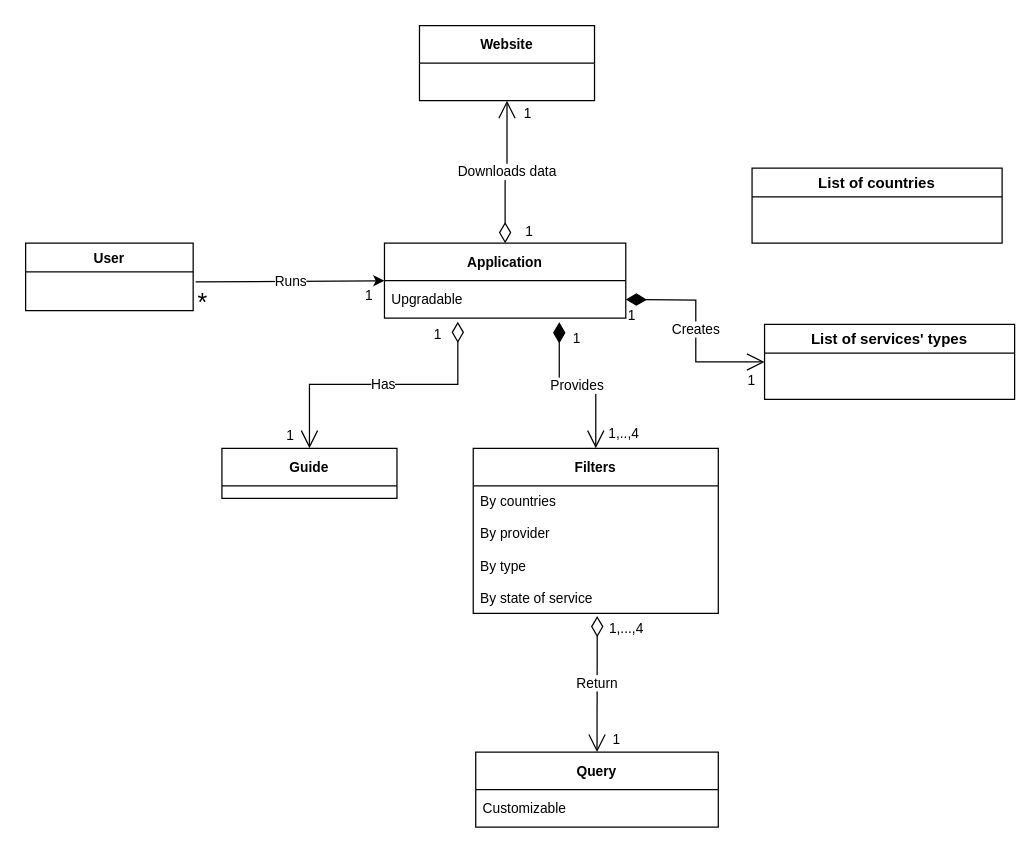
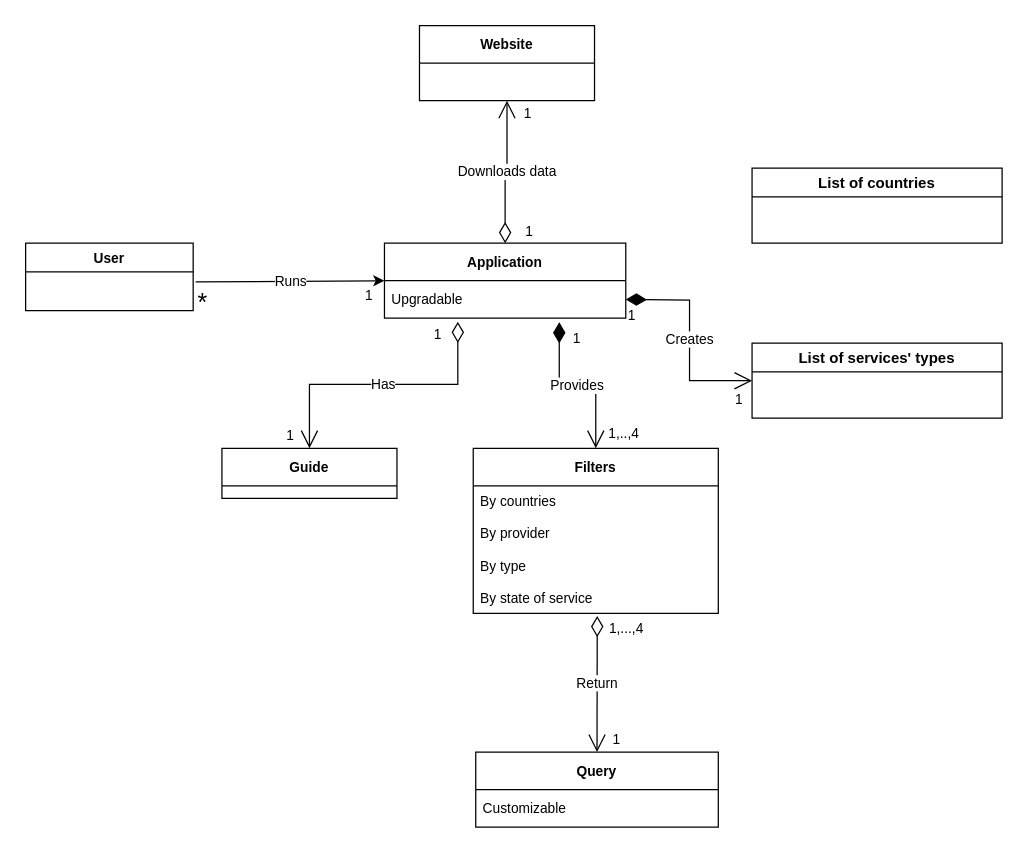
node "List of services' types": moved (889, 362) -> (877, 381)
